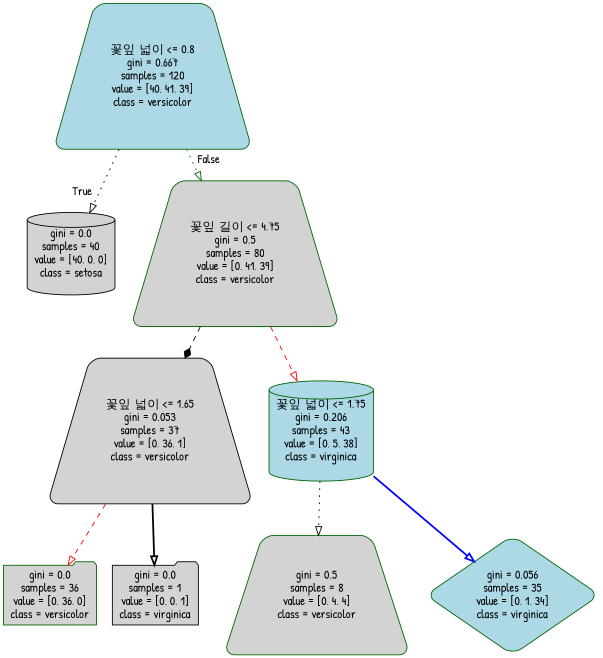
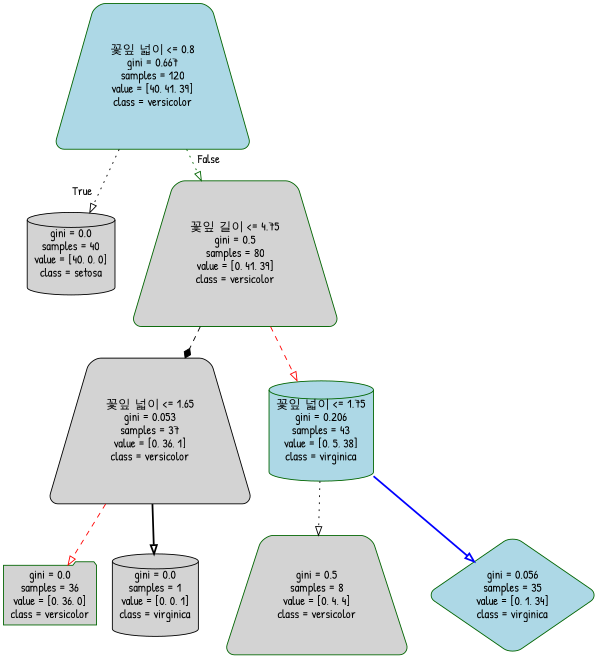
node "gini = 0.0 samples = 1 value = [0, 0, 1] class = virginica": shape folder -> cylinder
